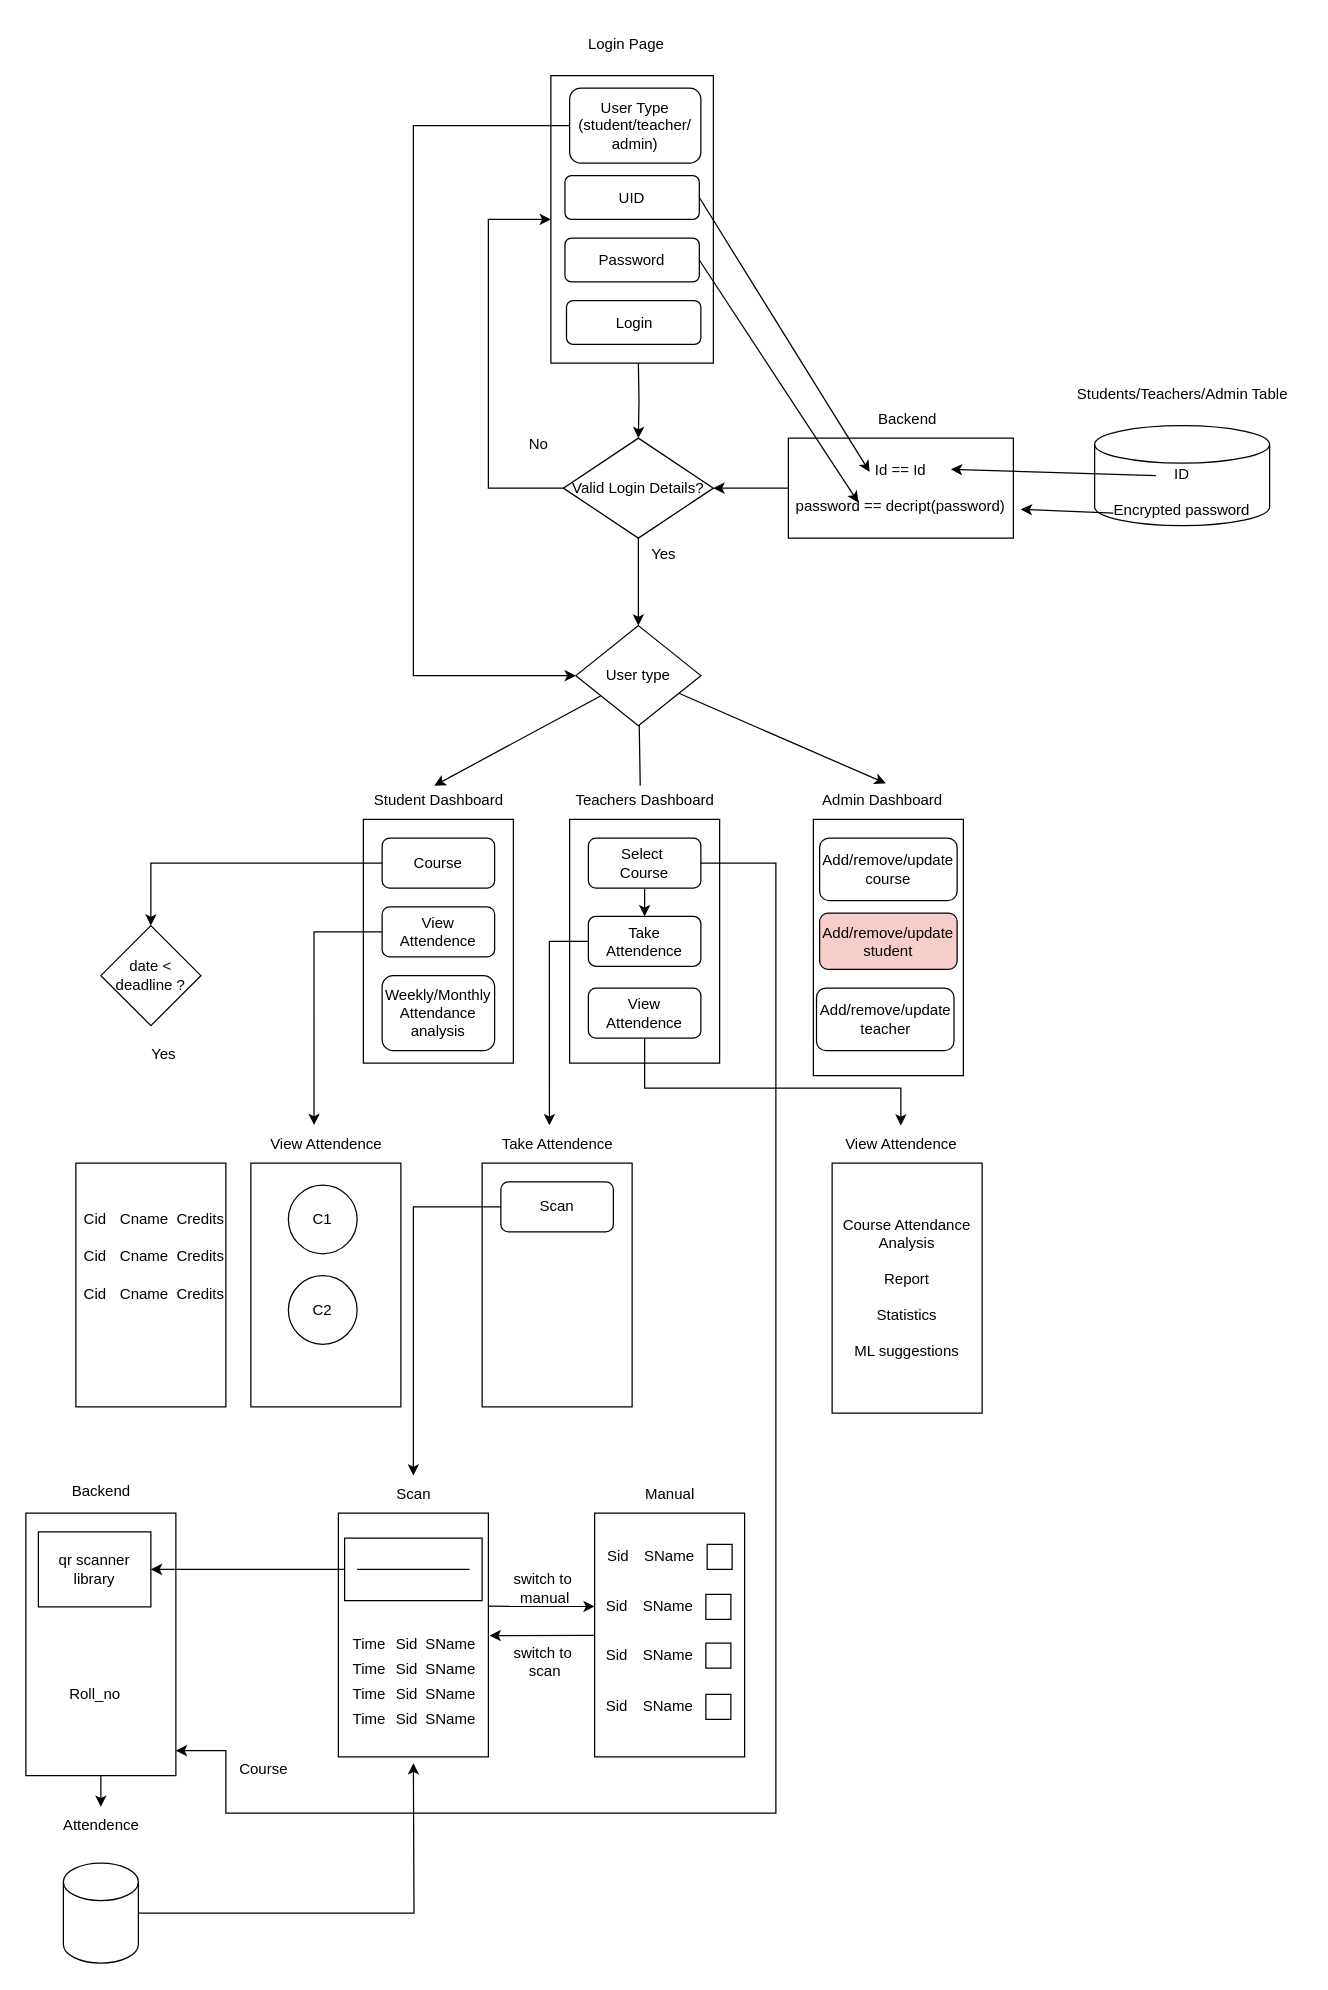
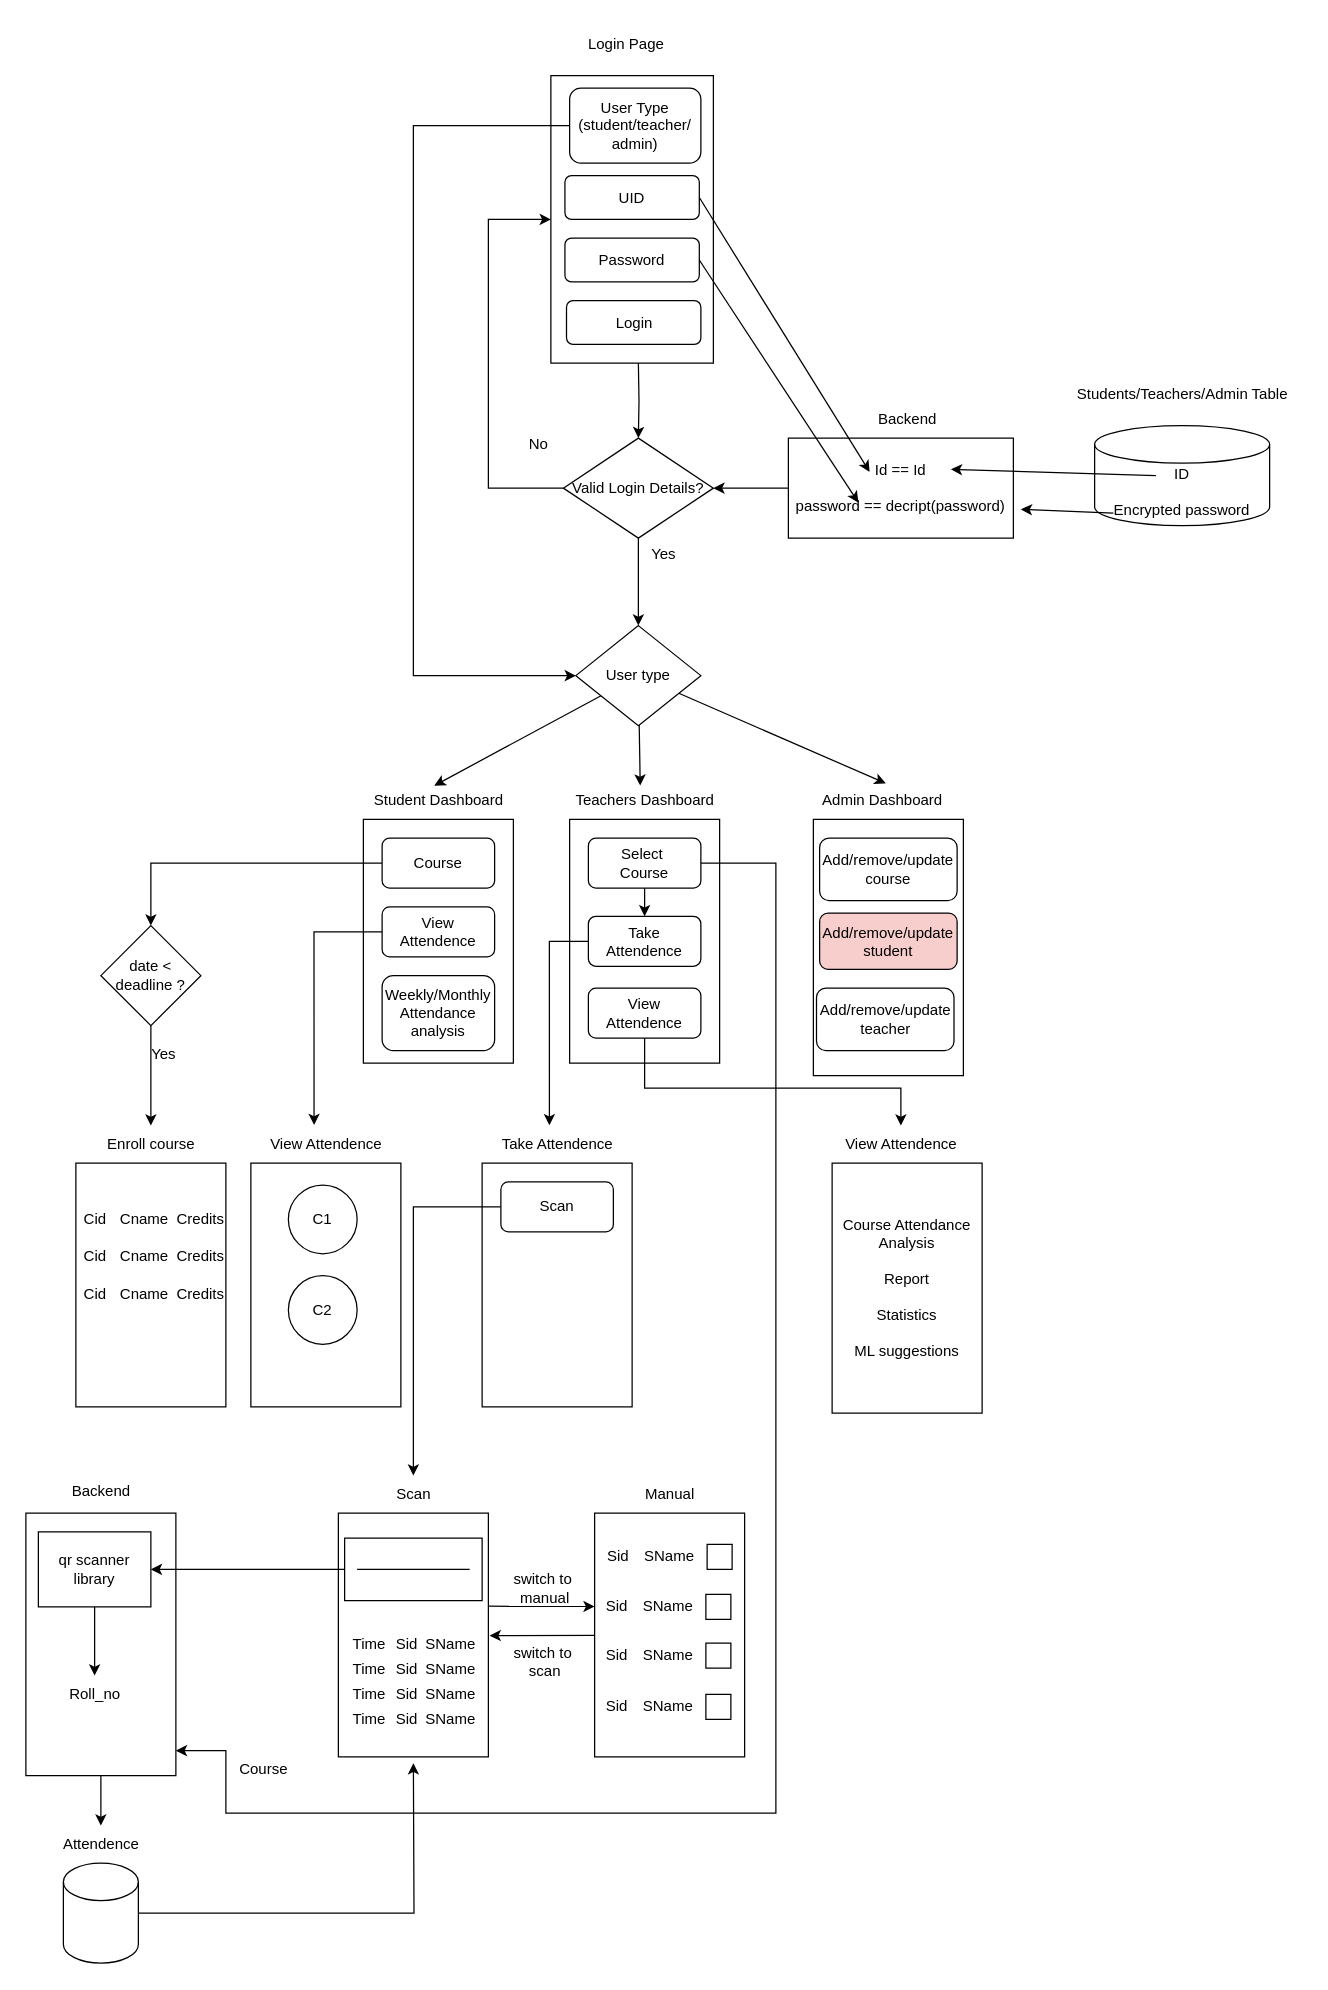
edge "User type" -- "Teachers Dashboard": arrowhead none -> classic
edge "date < deadline ?" -> "Enroll course": added
node "Enroll course": added
edge "qr scanner library" -> "Roll_no": added
node "Attendence": moved (101, 1826) -> (101, 1844)
